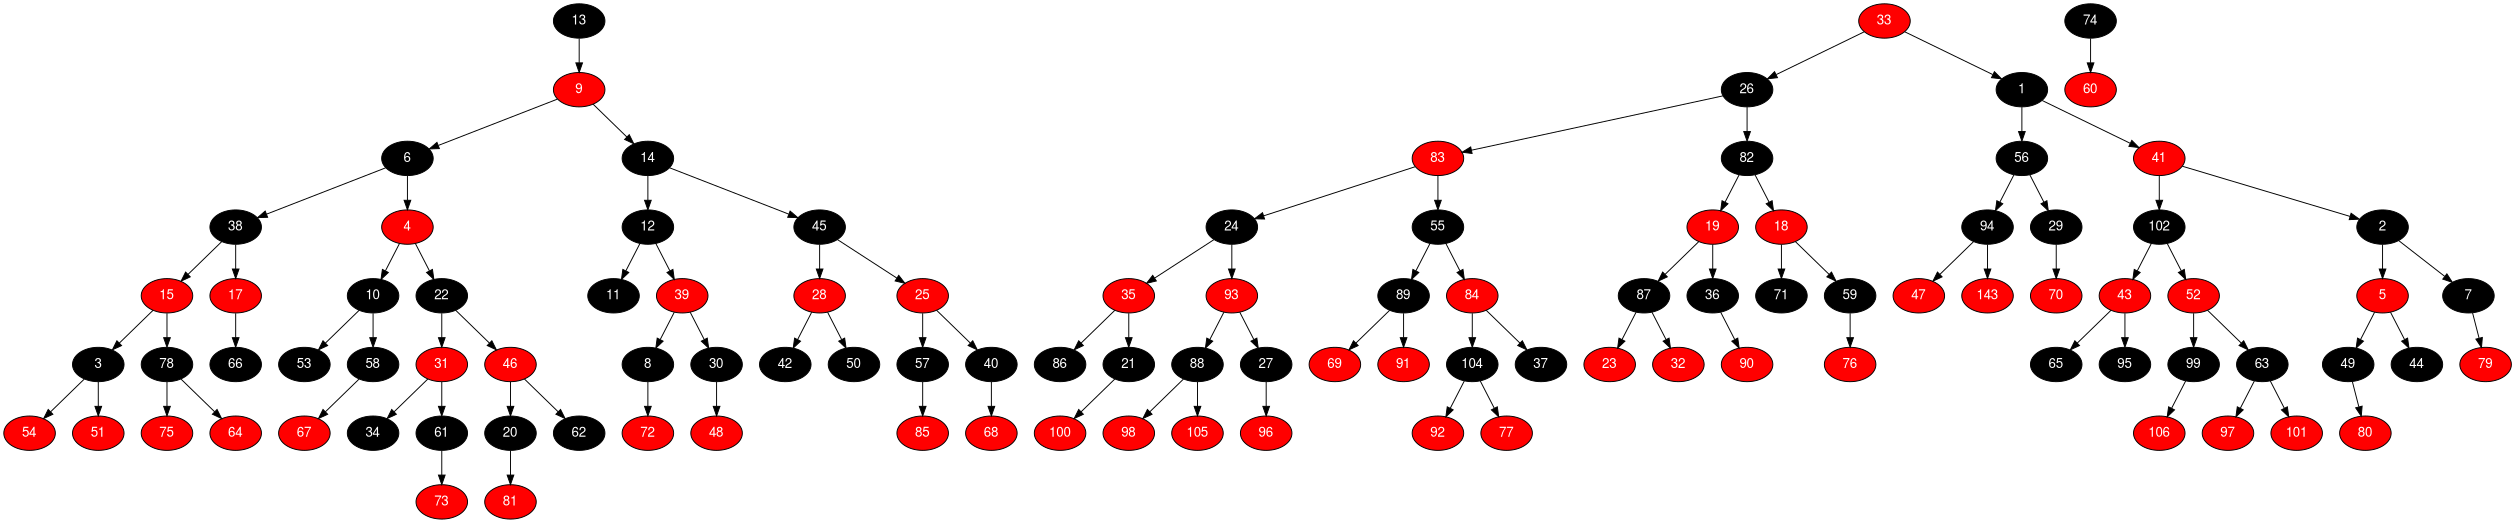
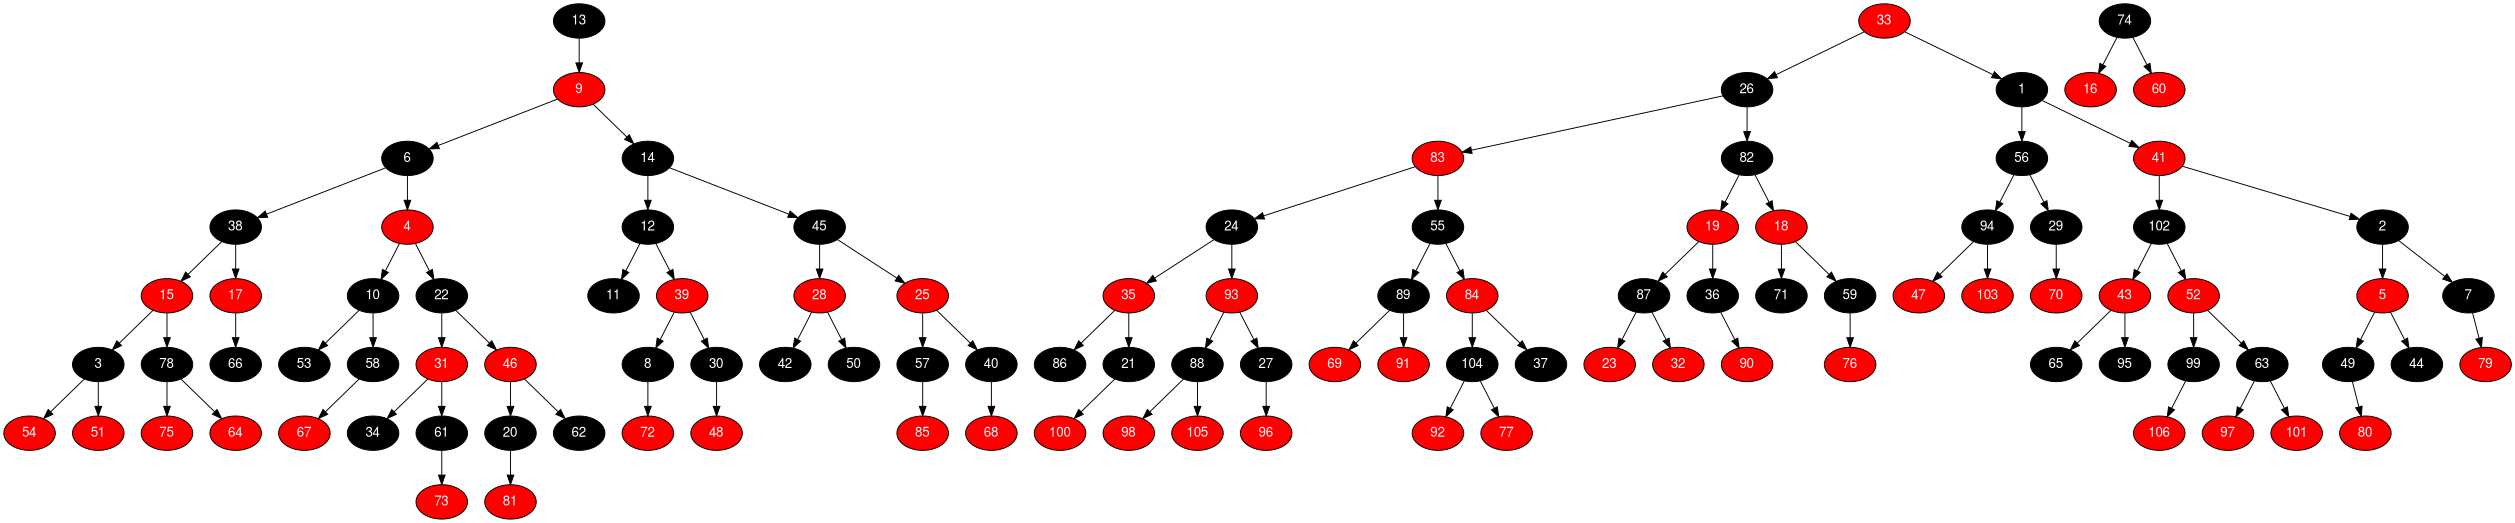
node "16": added
node "143": label "143" -> "103"
